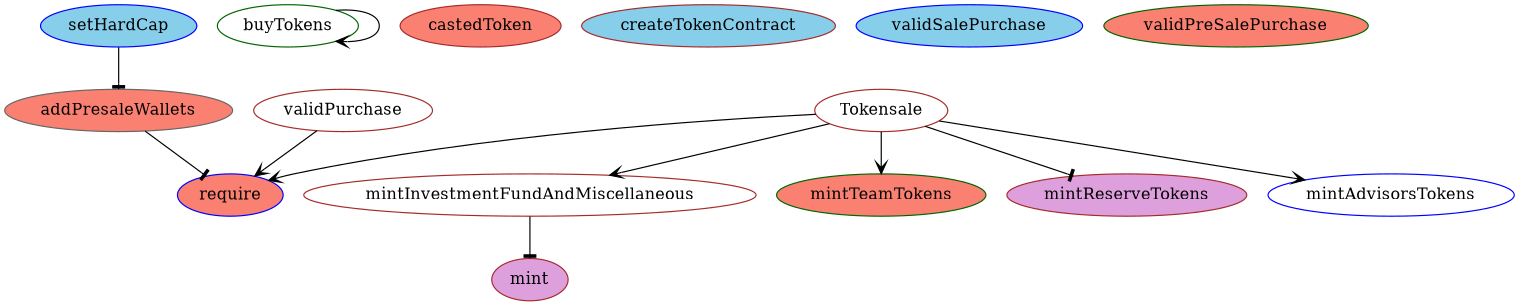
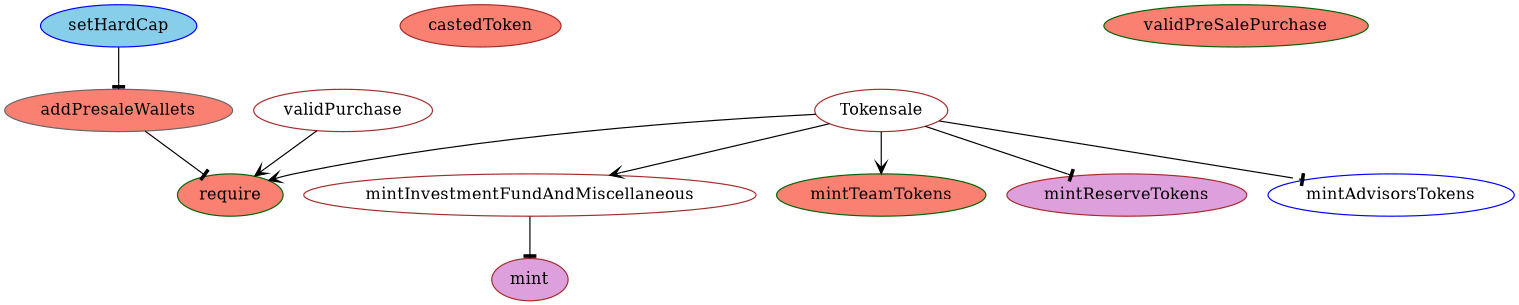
node "buyTokens": removed
node "createTokenContract": removed
node "validSalePurchase": removed
edge "Tokensale" -> "mintAdvisorsTokens": arrowhead vee -> tee
node "require": color blue -> darkgreen
